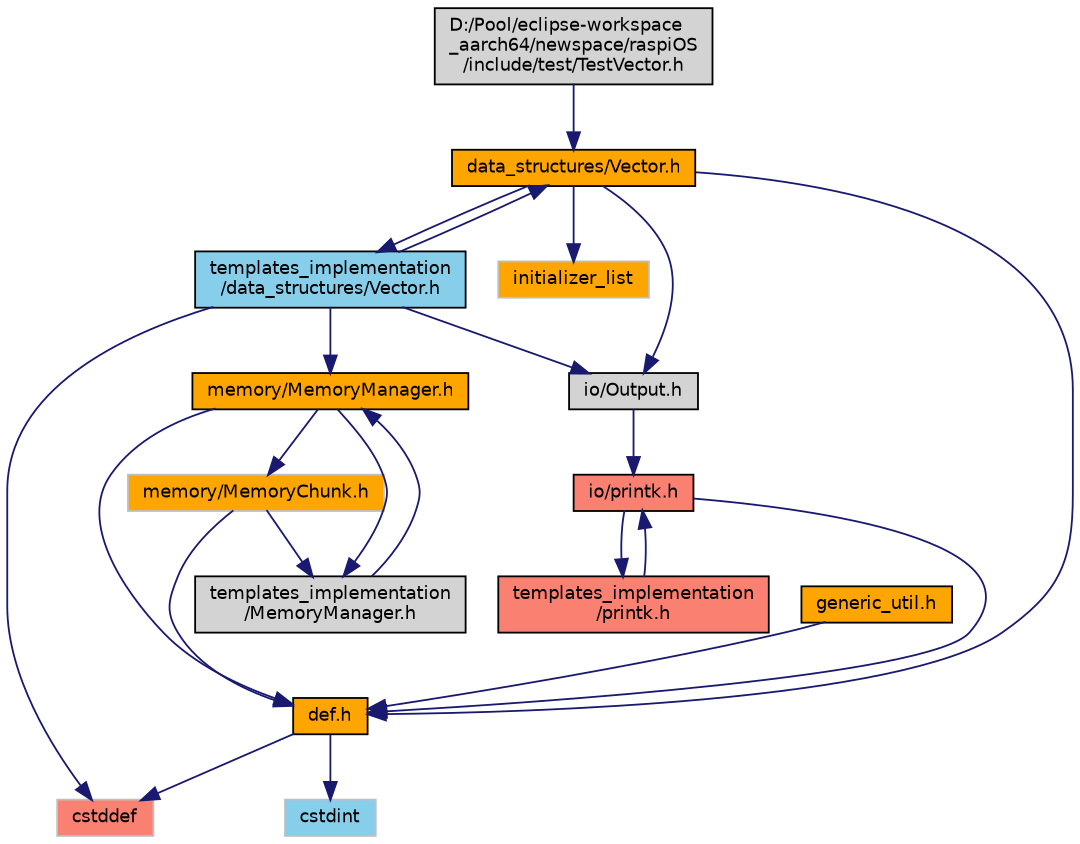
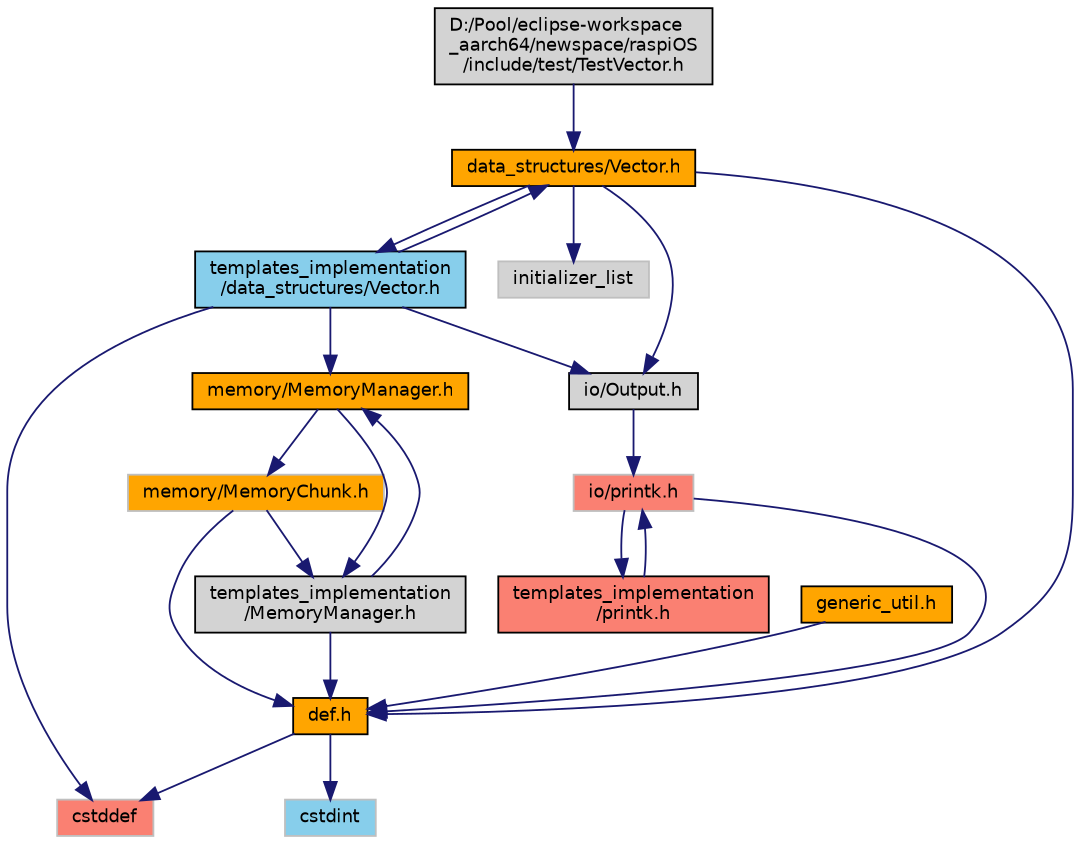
node "initializer_list": fillcolor orange -> lightgrey
node "io/printk.h": color black -> grey75
edge "memory/MemoryManager.h" -> "def.h": now "templates_implementation /MemoryManager.h" -> "def.h"
